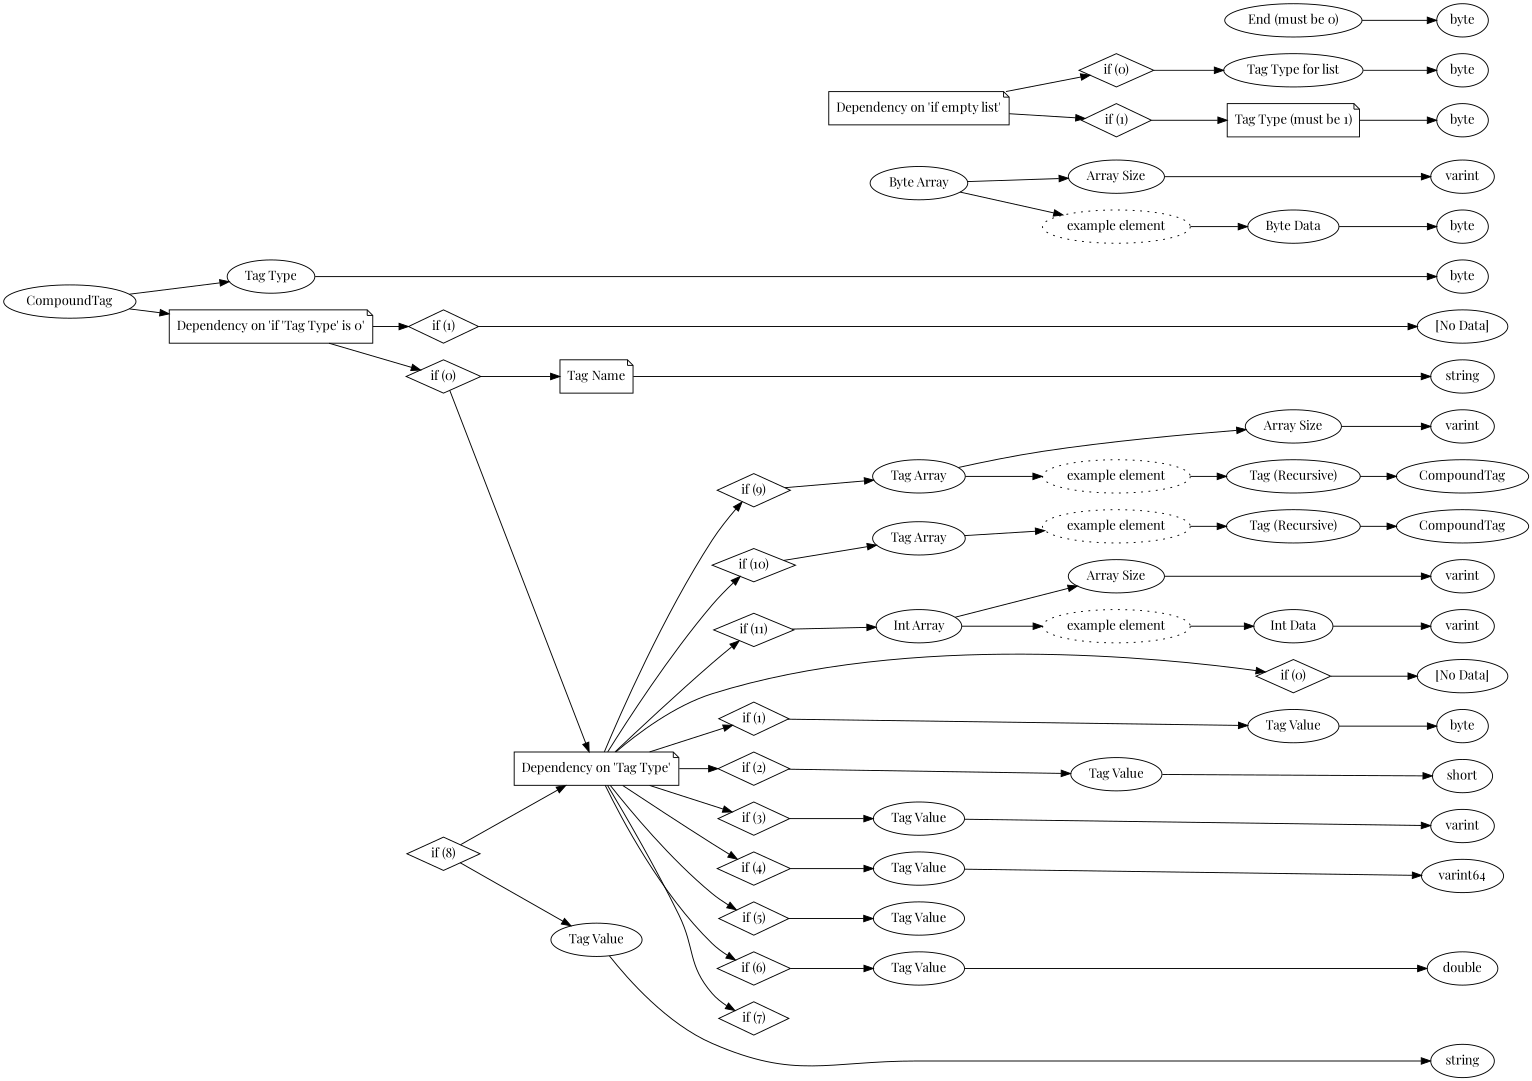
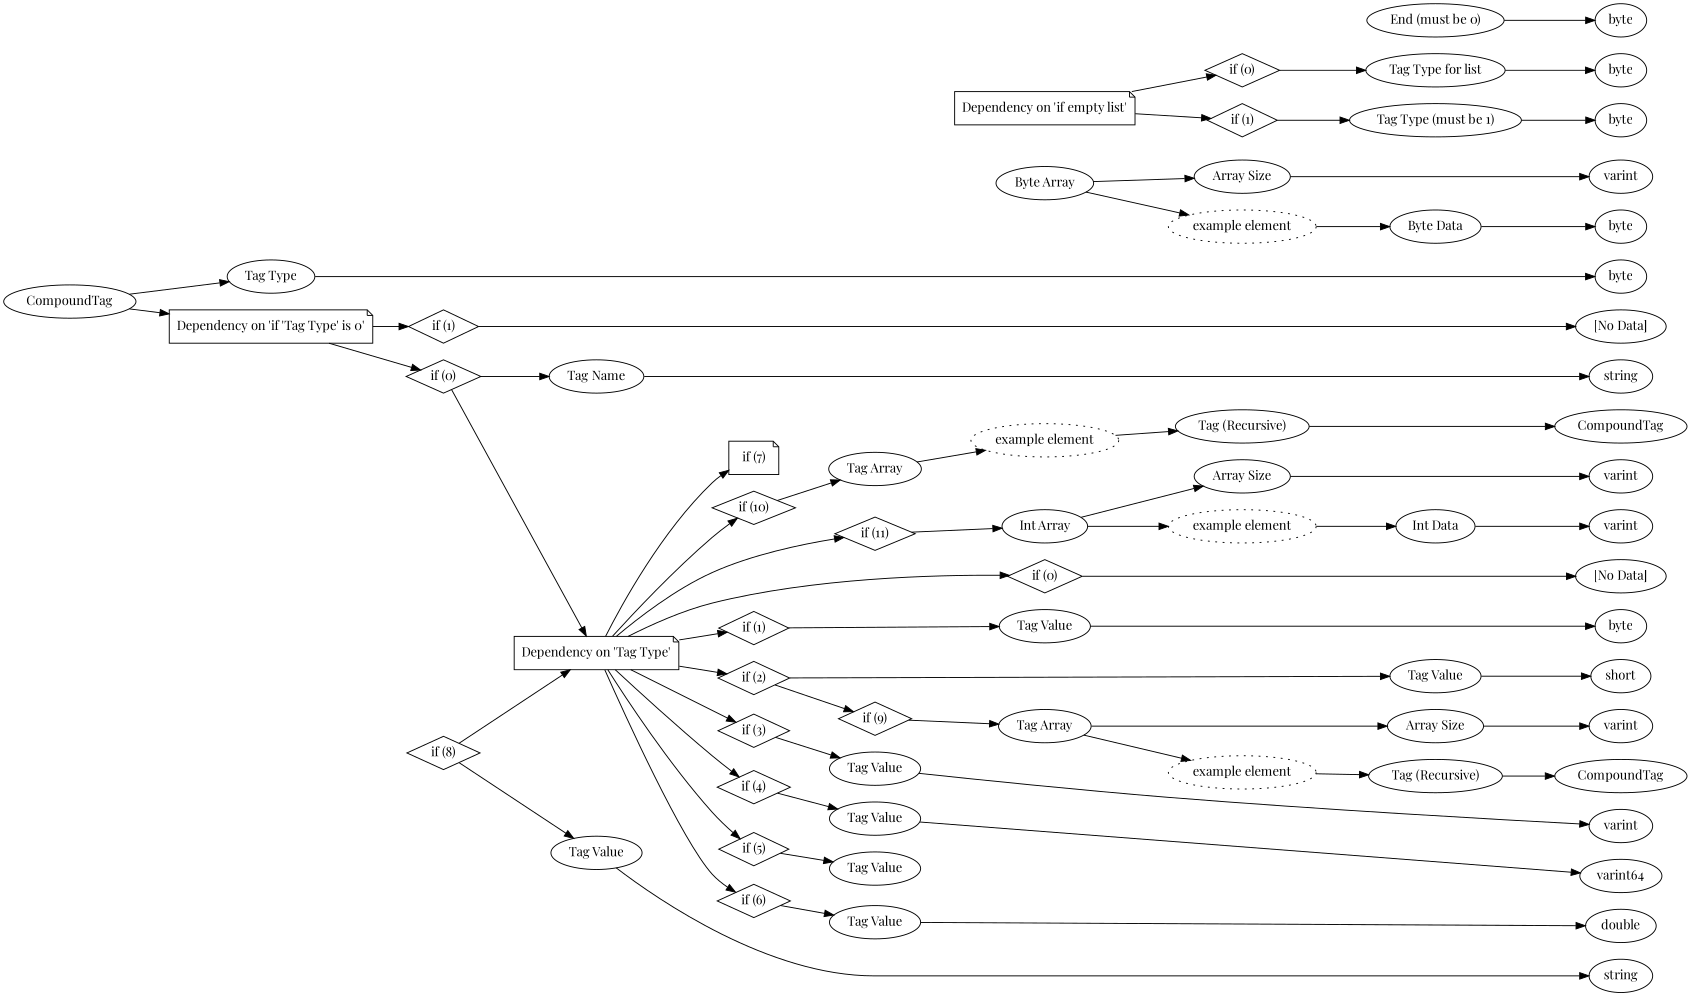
node "Tag Type (must be 1)": shape note -> ellipse
node "Tag Name": shape note -> ellipse
edge "Dependency on 'Tag Type'" -> "if (9)": now "if (2)" -> "if (9)"
node "if (7)": shape diamond -> note
